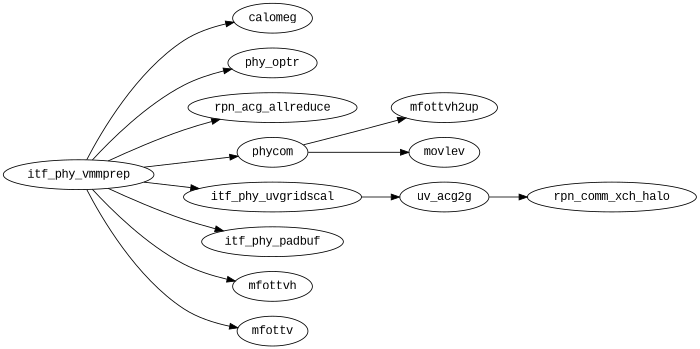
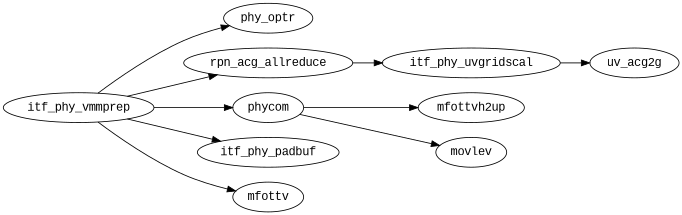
node "calomeg": removed
edge "itf_phy_vmmprep" -> "itf_phy_uvgridscal": now "rpn_acg_allreduce" -> "itf_phy_uvgridscal"
node "rpn_comm_xch_halo": removed
node "mfottvh": removed
